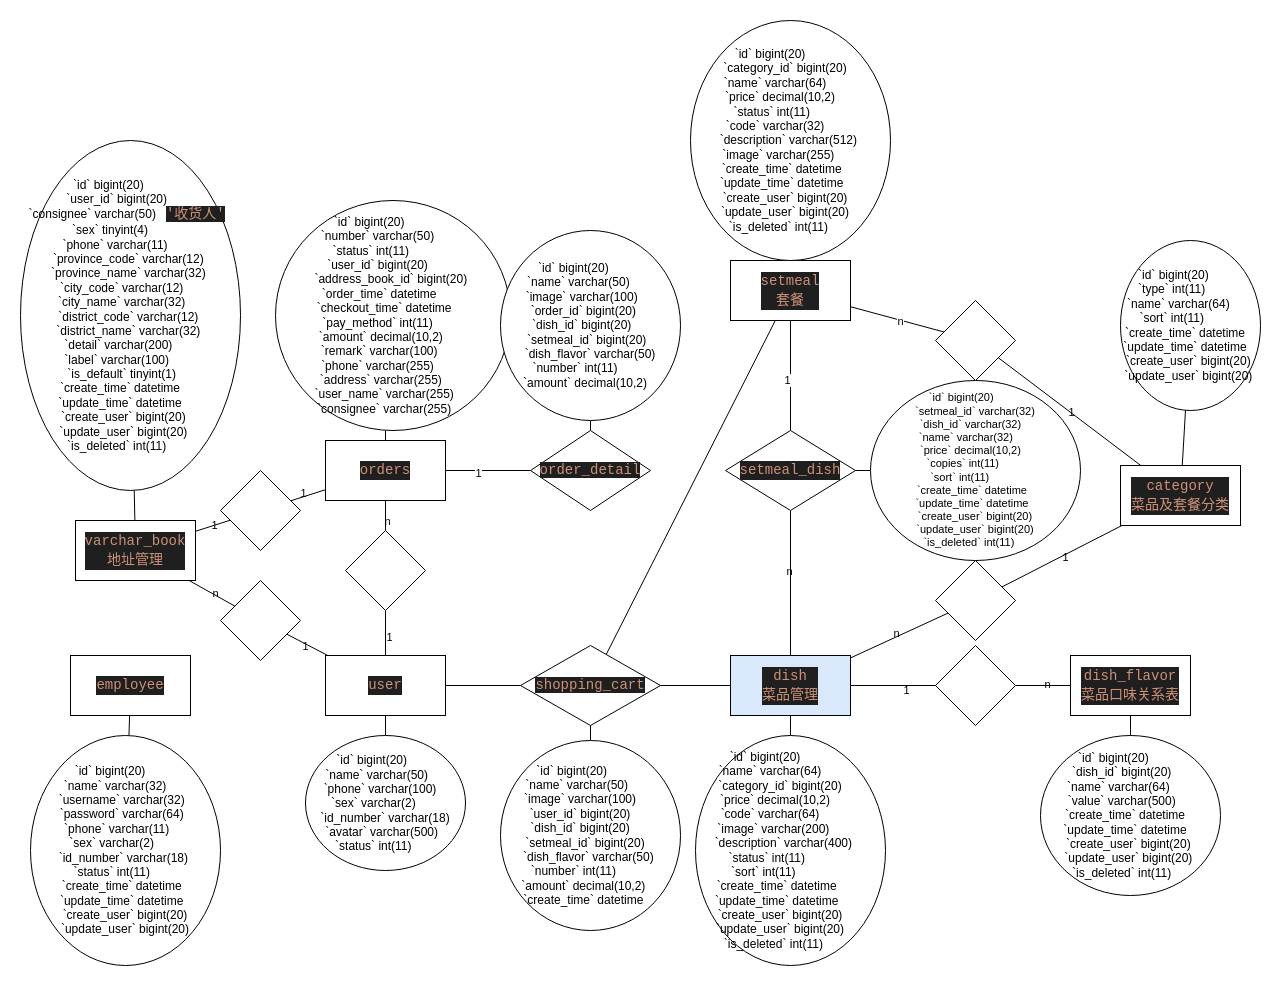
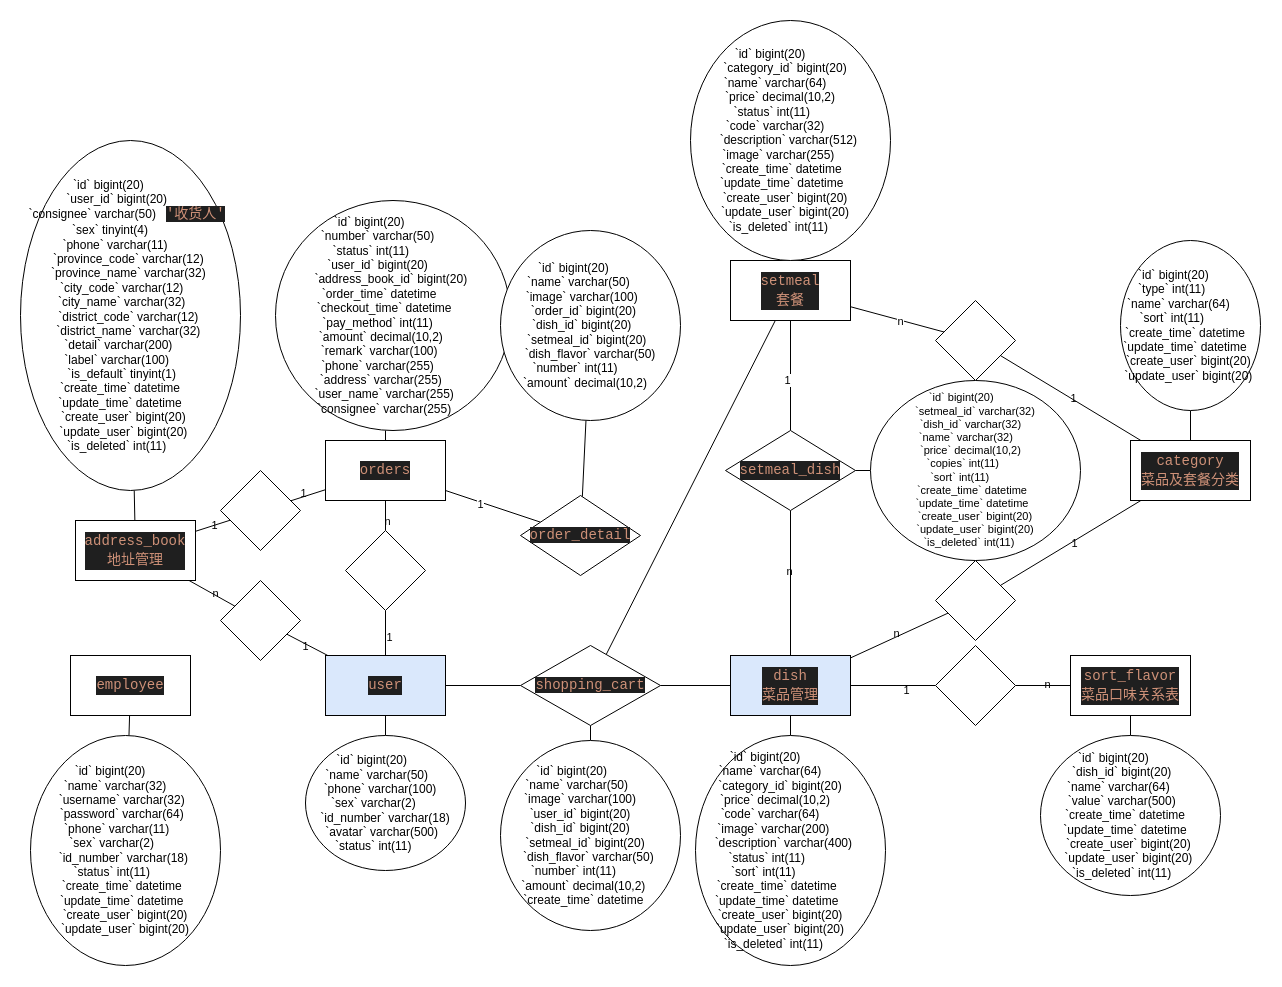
node "order_detail": moved (591, 471) -> (581, 536)
node "category 菜品及套餐分类": moved (1181, 496) -> (1191, 471)
node "varchar_book 地址管理": label "varchar_book 地址管理" -> "address_book 地址管理"
node "user": fillcolor #ffffff -> #dae8fc
node "dish_flavor 菜品口味关系表": label "dish_flavor 菜品口味关系表" -> "sort_flavor 菜品口味关系表"
